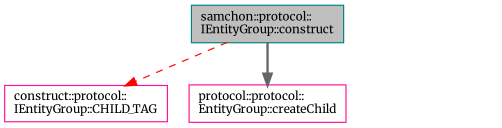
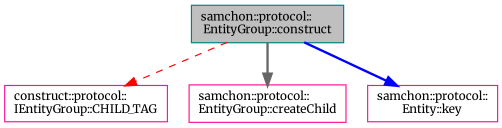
node "samchon::protocol:: IEntityGroup::construct": label "samchon::protocol:: IEntityGroup::construct" -> "samchon::protocol:: EntityGroup::construct"
node "protocol::protocol:: EntityGroup::createChild": label "protocol::protocol:: EntityGroup::createChild" -> "samchon::protocol:: EntityGroup::createChild"
node "samchon::protocol:: Entity::key": added
